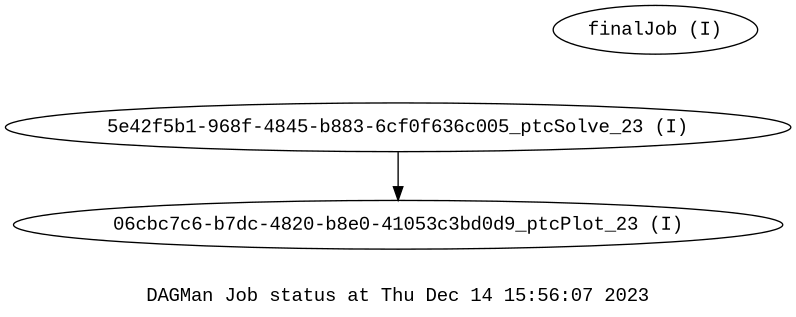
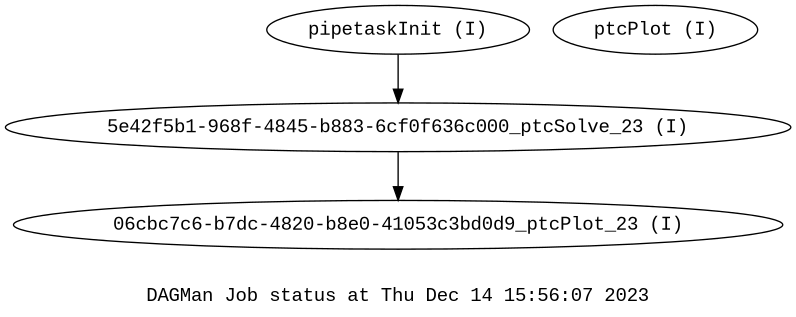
node "pipetaskInit (I)": added
node "finalJob (I)": label "finalJob (I)" -> "ptcPlot (I)"
node "5e42f5b1-968f-4845-b883-6cf0f636c005_ptcSolve_23 (I)": label "5e42f5b1-968f-4845-b883-6cf0f636c005_ptcSolve_23 (I)" -> "5e42f5b1-968f-4845-b883-6cf0f636c000_ptcSolve_23 (I)"
